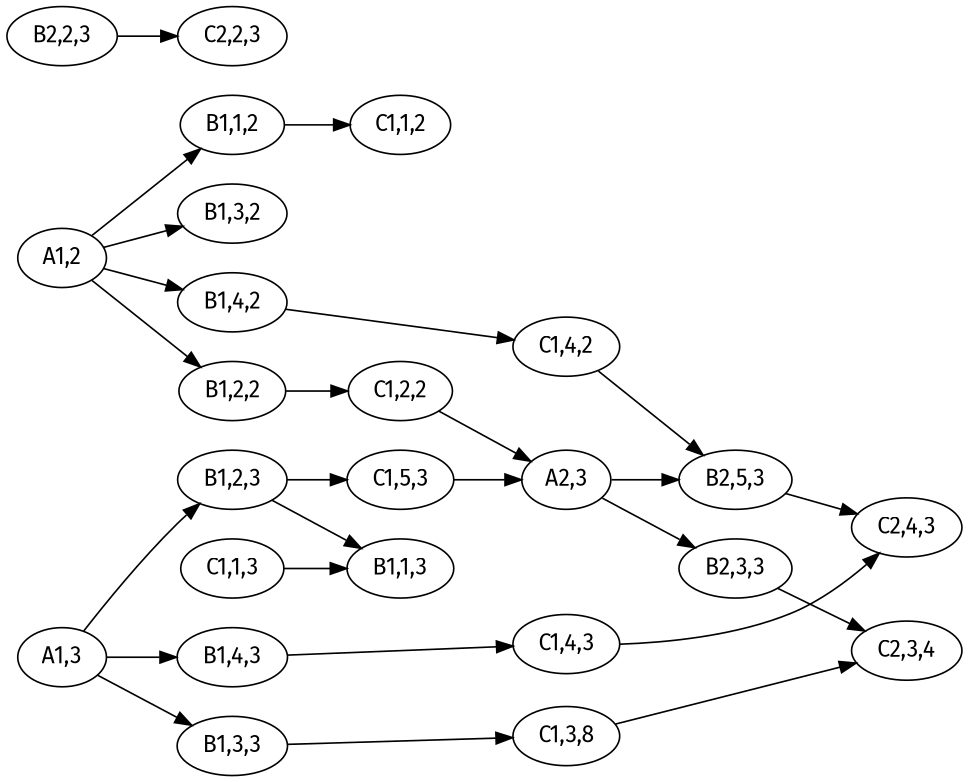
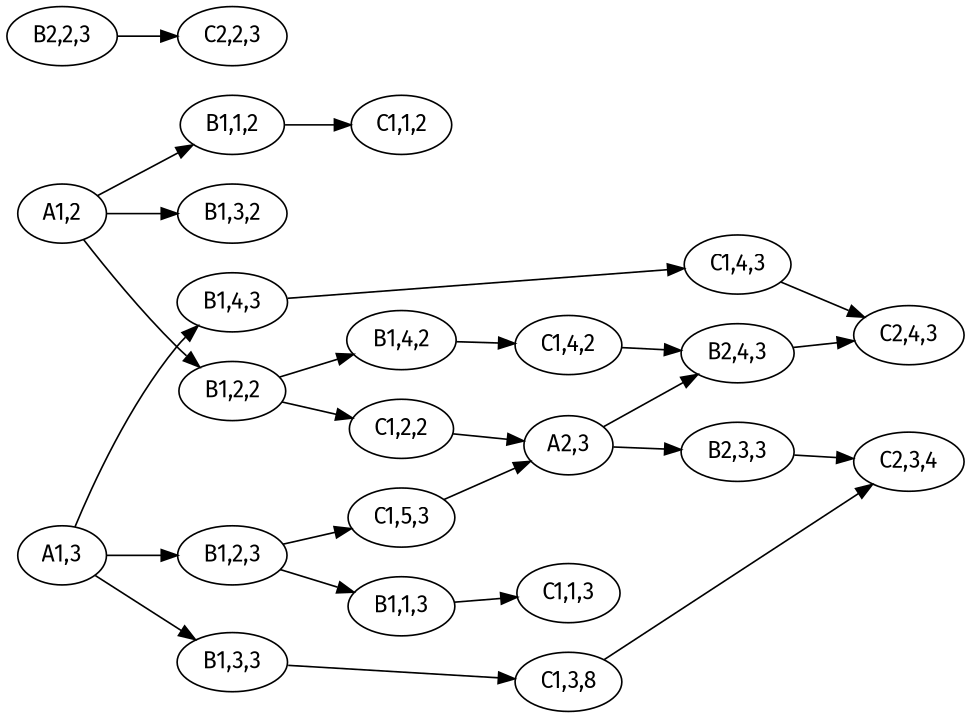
edge "A1,2" -> "B1,4,2": now "B1,2,2" -> "B1,4,2"
node "B2,5,3": label "B2,5,3" -> "B2,4,3"
edge "C1,1,3" -> "B1,1,3": reversed
